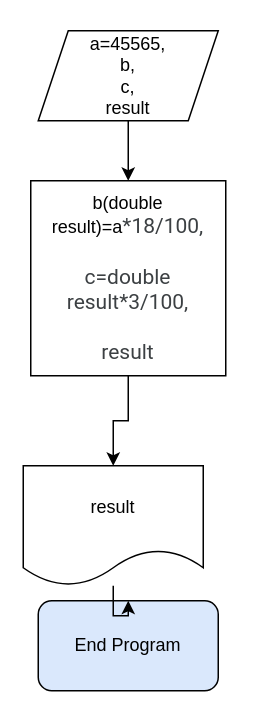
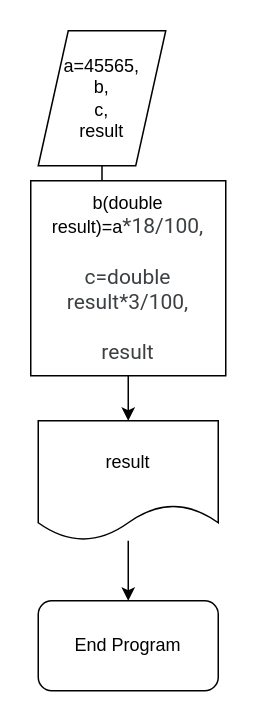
node "a=45565, b, c, result": size 180x90 -> 128x135
node "result": moved (113, 526) -> (128, 481)
node "End Program": fillcolor #dae8fc -> #ffffff
